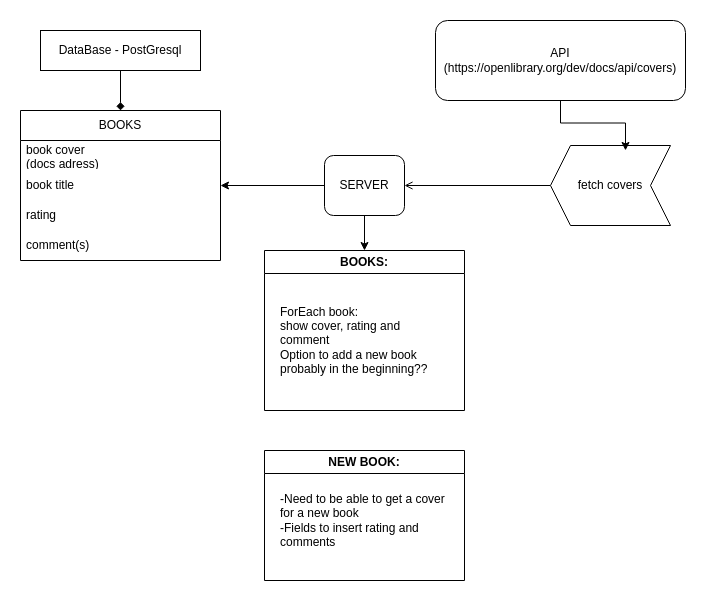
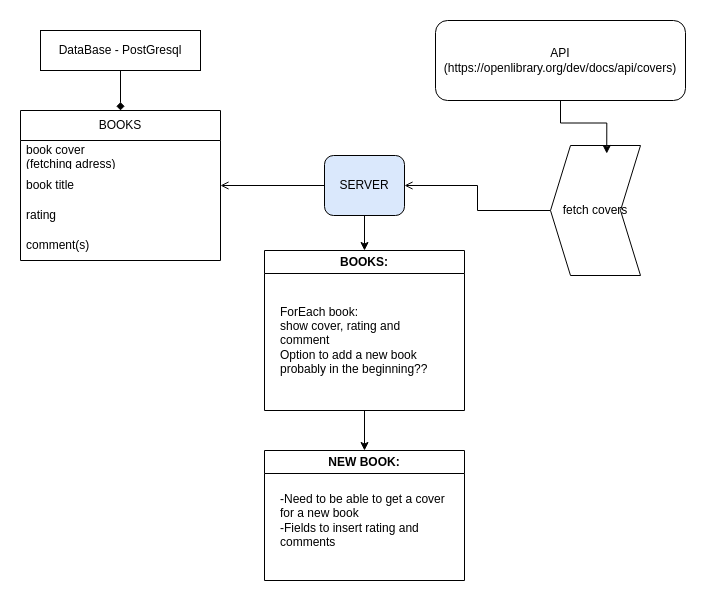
node "book cover (docs adress)": label "book cover (docs adress)" -> "book cover (fetching adress)"
edge "SERVER" -> "book title": arrowhead classic -> open
node "SERVER": fillcolor #ffffff -> #dae8fc
node "fetch covers": size 120x80 -> 90x130
edge "BOOKS:" -> "NEW BOOK:": added
